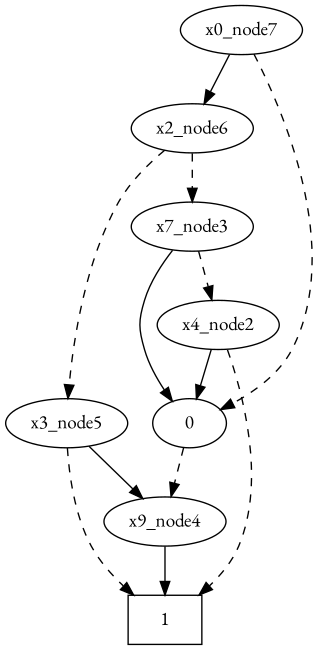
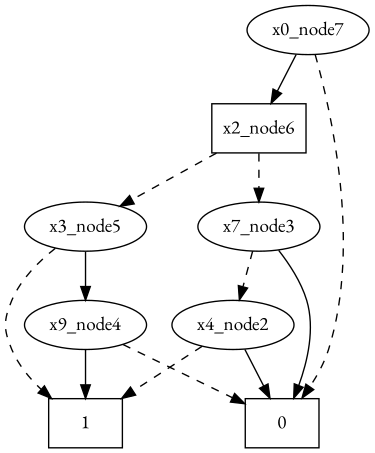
node "x2_node6": shape ellipse -> box
node "0": shape ellipse -> box
edge "0" -> "x9_node4": reversed
